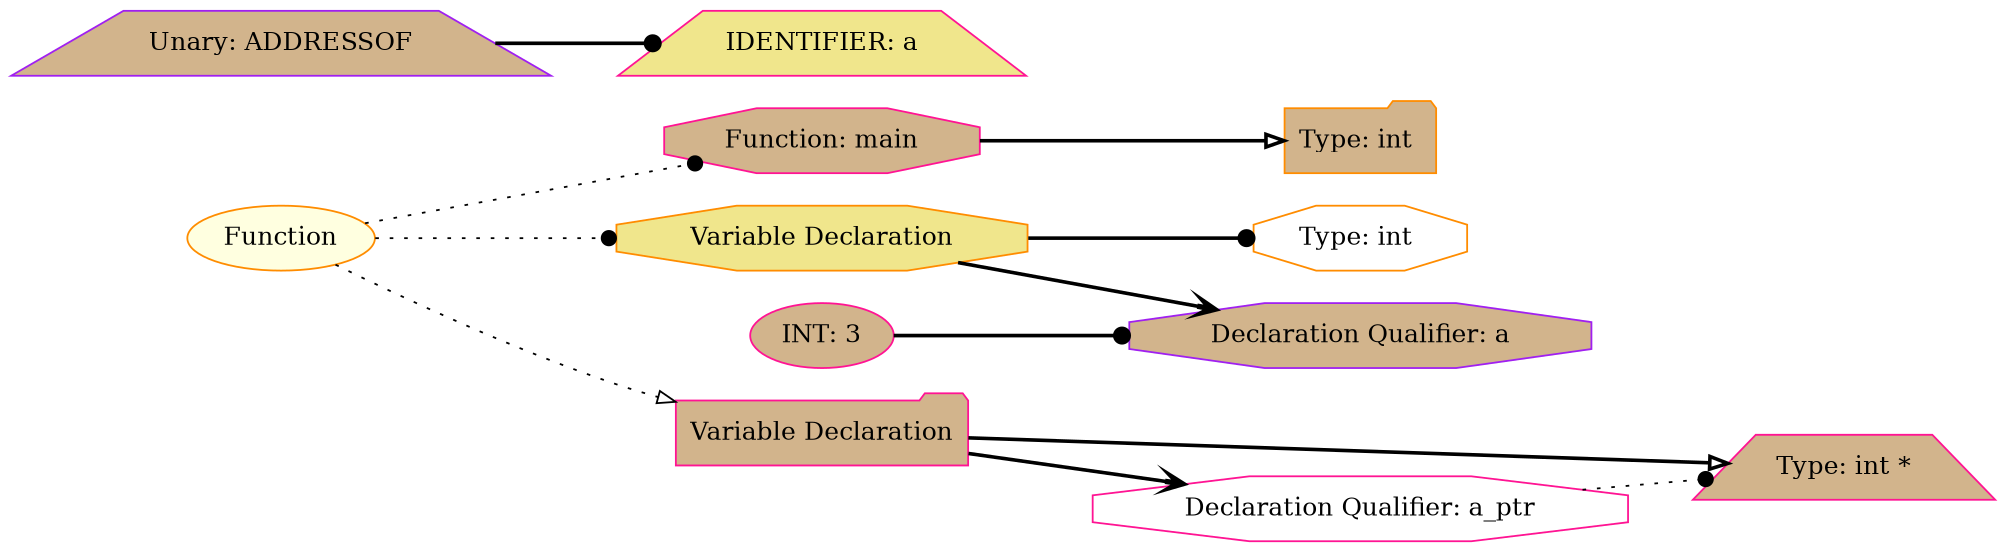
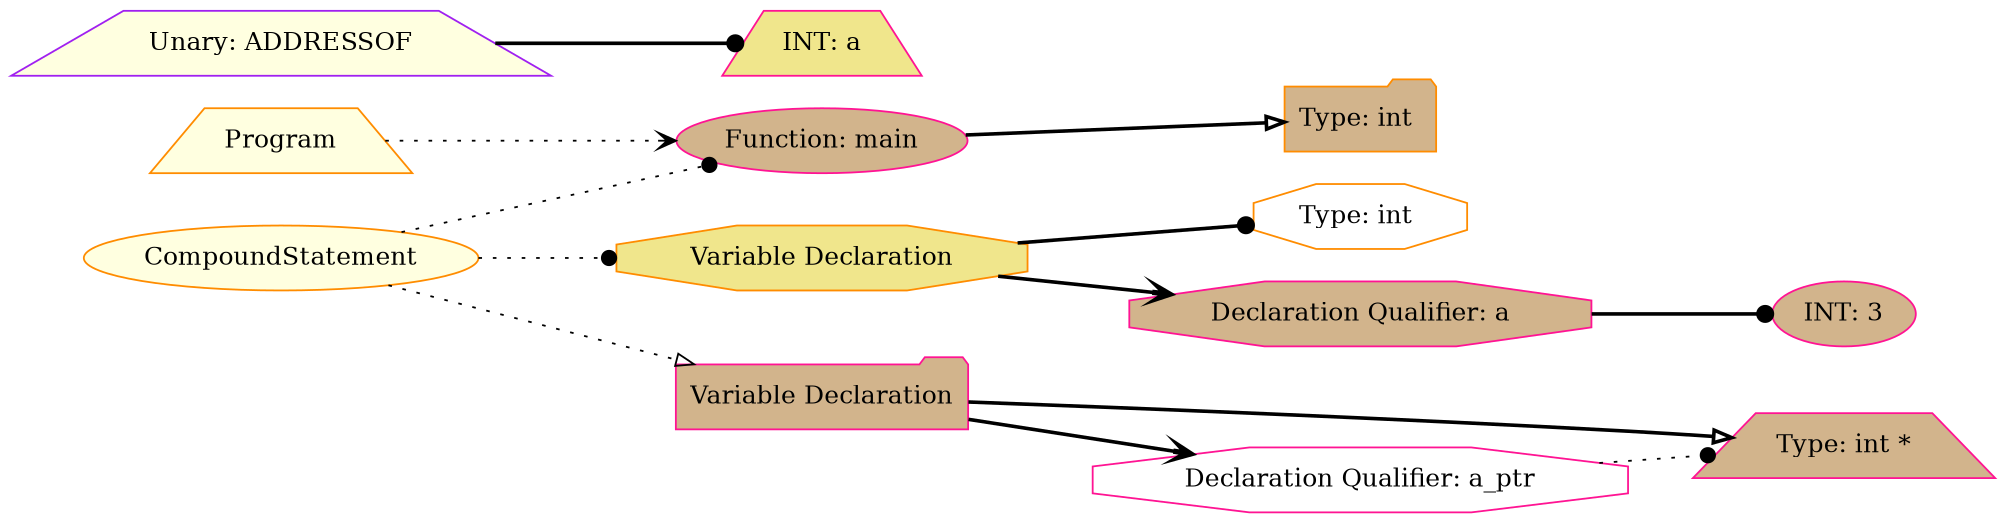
node "Unary: ADDRESSOF": fillcolor tan -> lightyellow
node "IDENTIFIER: a": label "IDENTIFIER: a" -> "INT: a"
node "Program": added
node "Function: main": shape octagon -> ellipse
node "Function": label "Function" -> "CompoundStatement"
edge "INT: 3" -> "Declaration Qualifier: a": reversed
node "Declaration Qualifier: a": color purple -> deeppink
